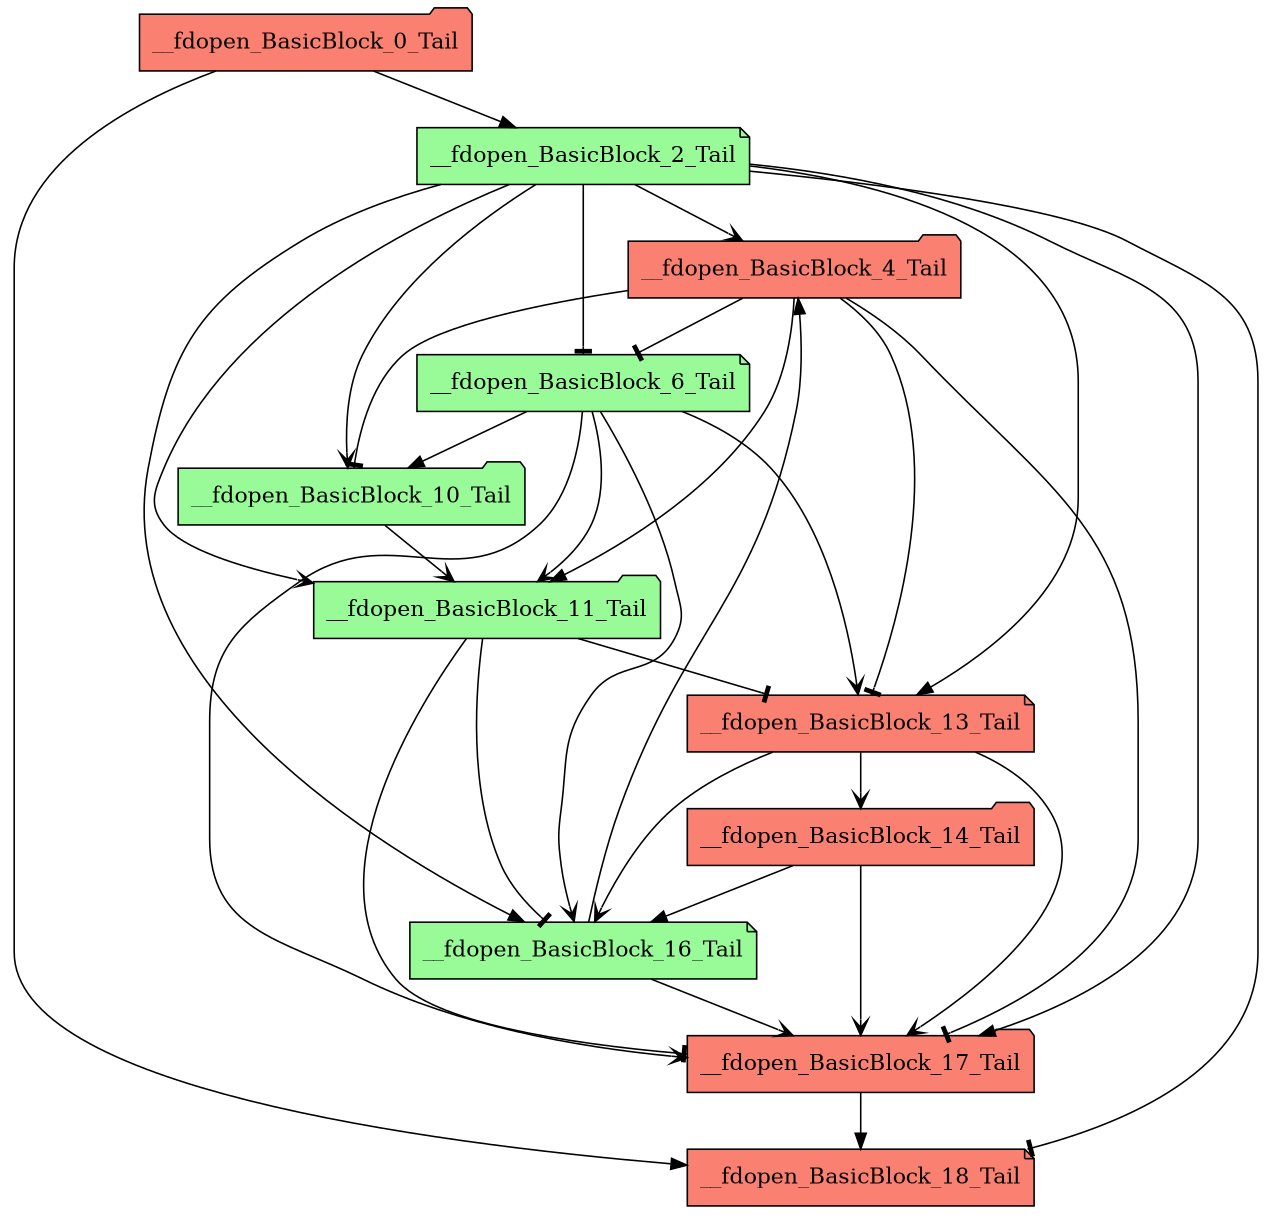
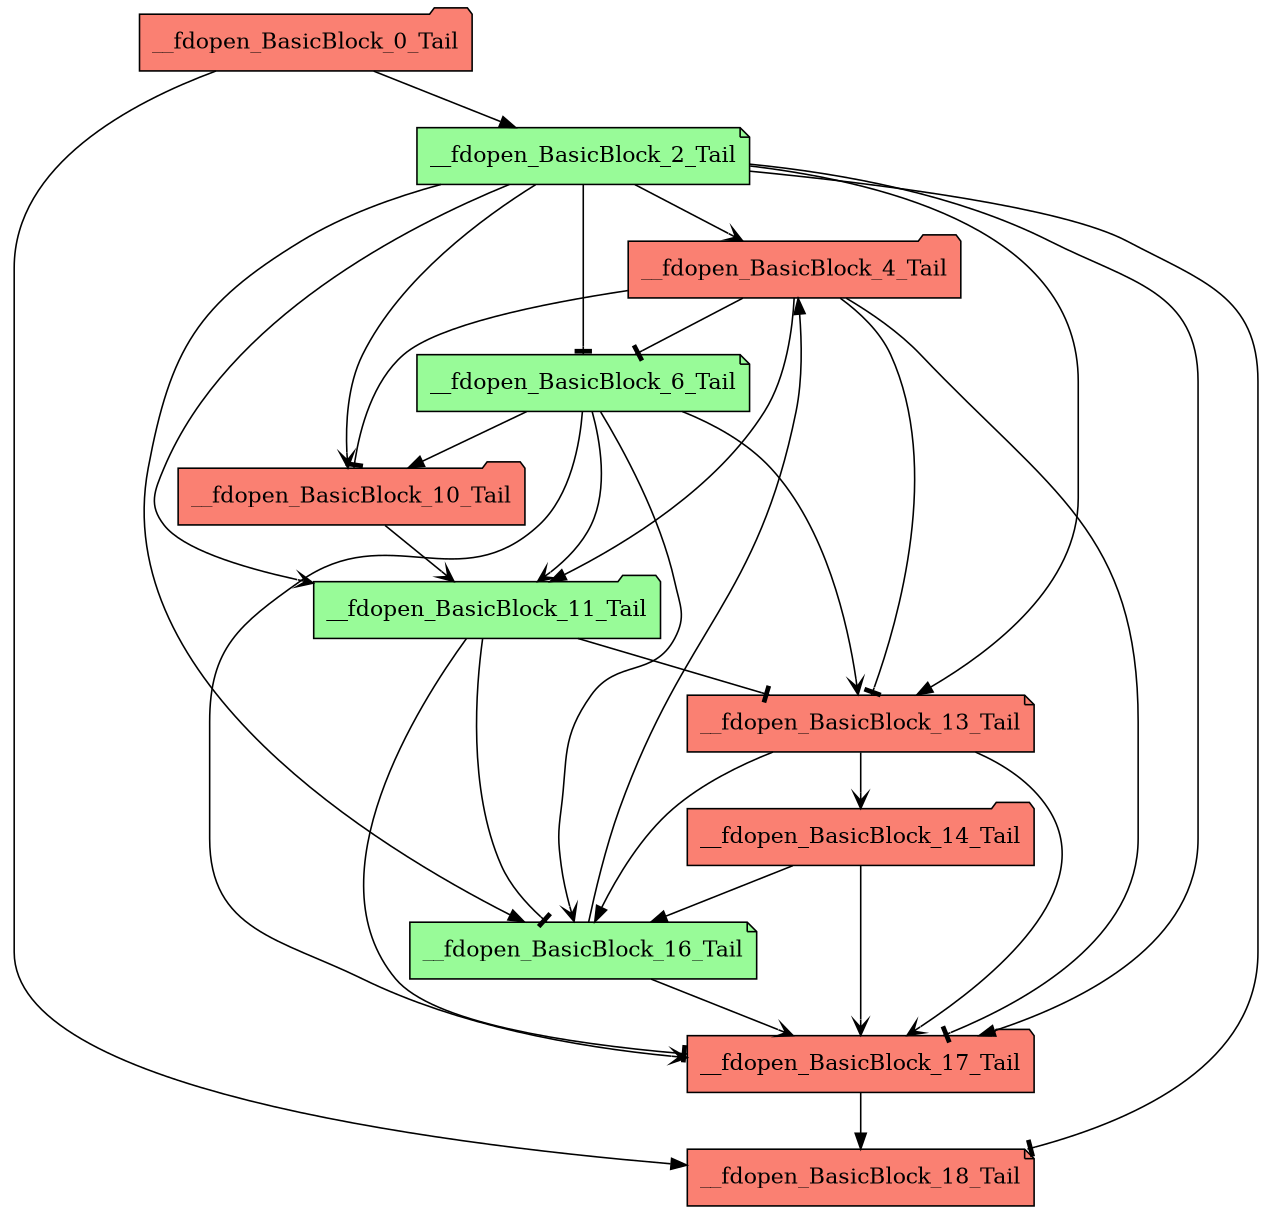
node "__fdopen_BasicBlock_10_Tail": fillcolor palegreen -> salmon
edge "__fdopen_BasicBlock_13_Tail" -> "__fdopen_BasicBlock_16_Tail": arrowhead vee -> normal
